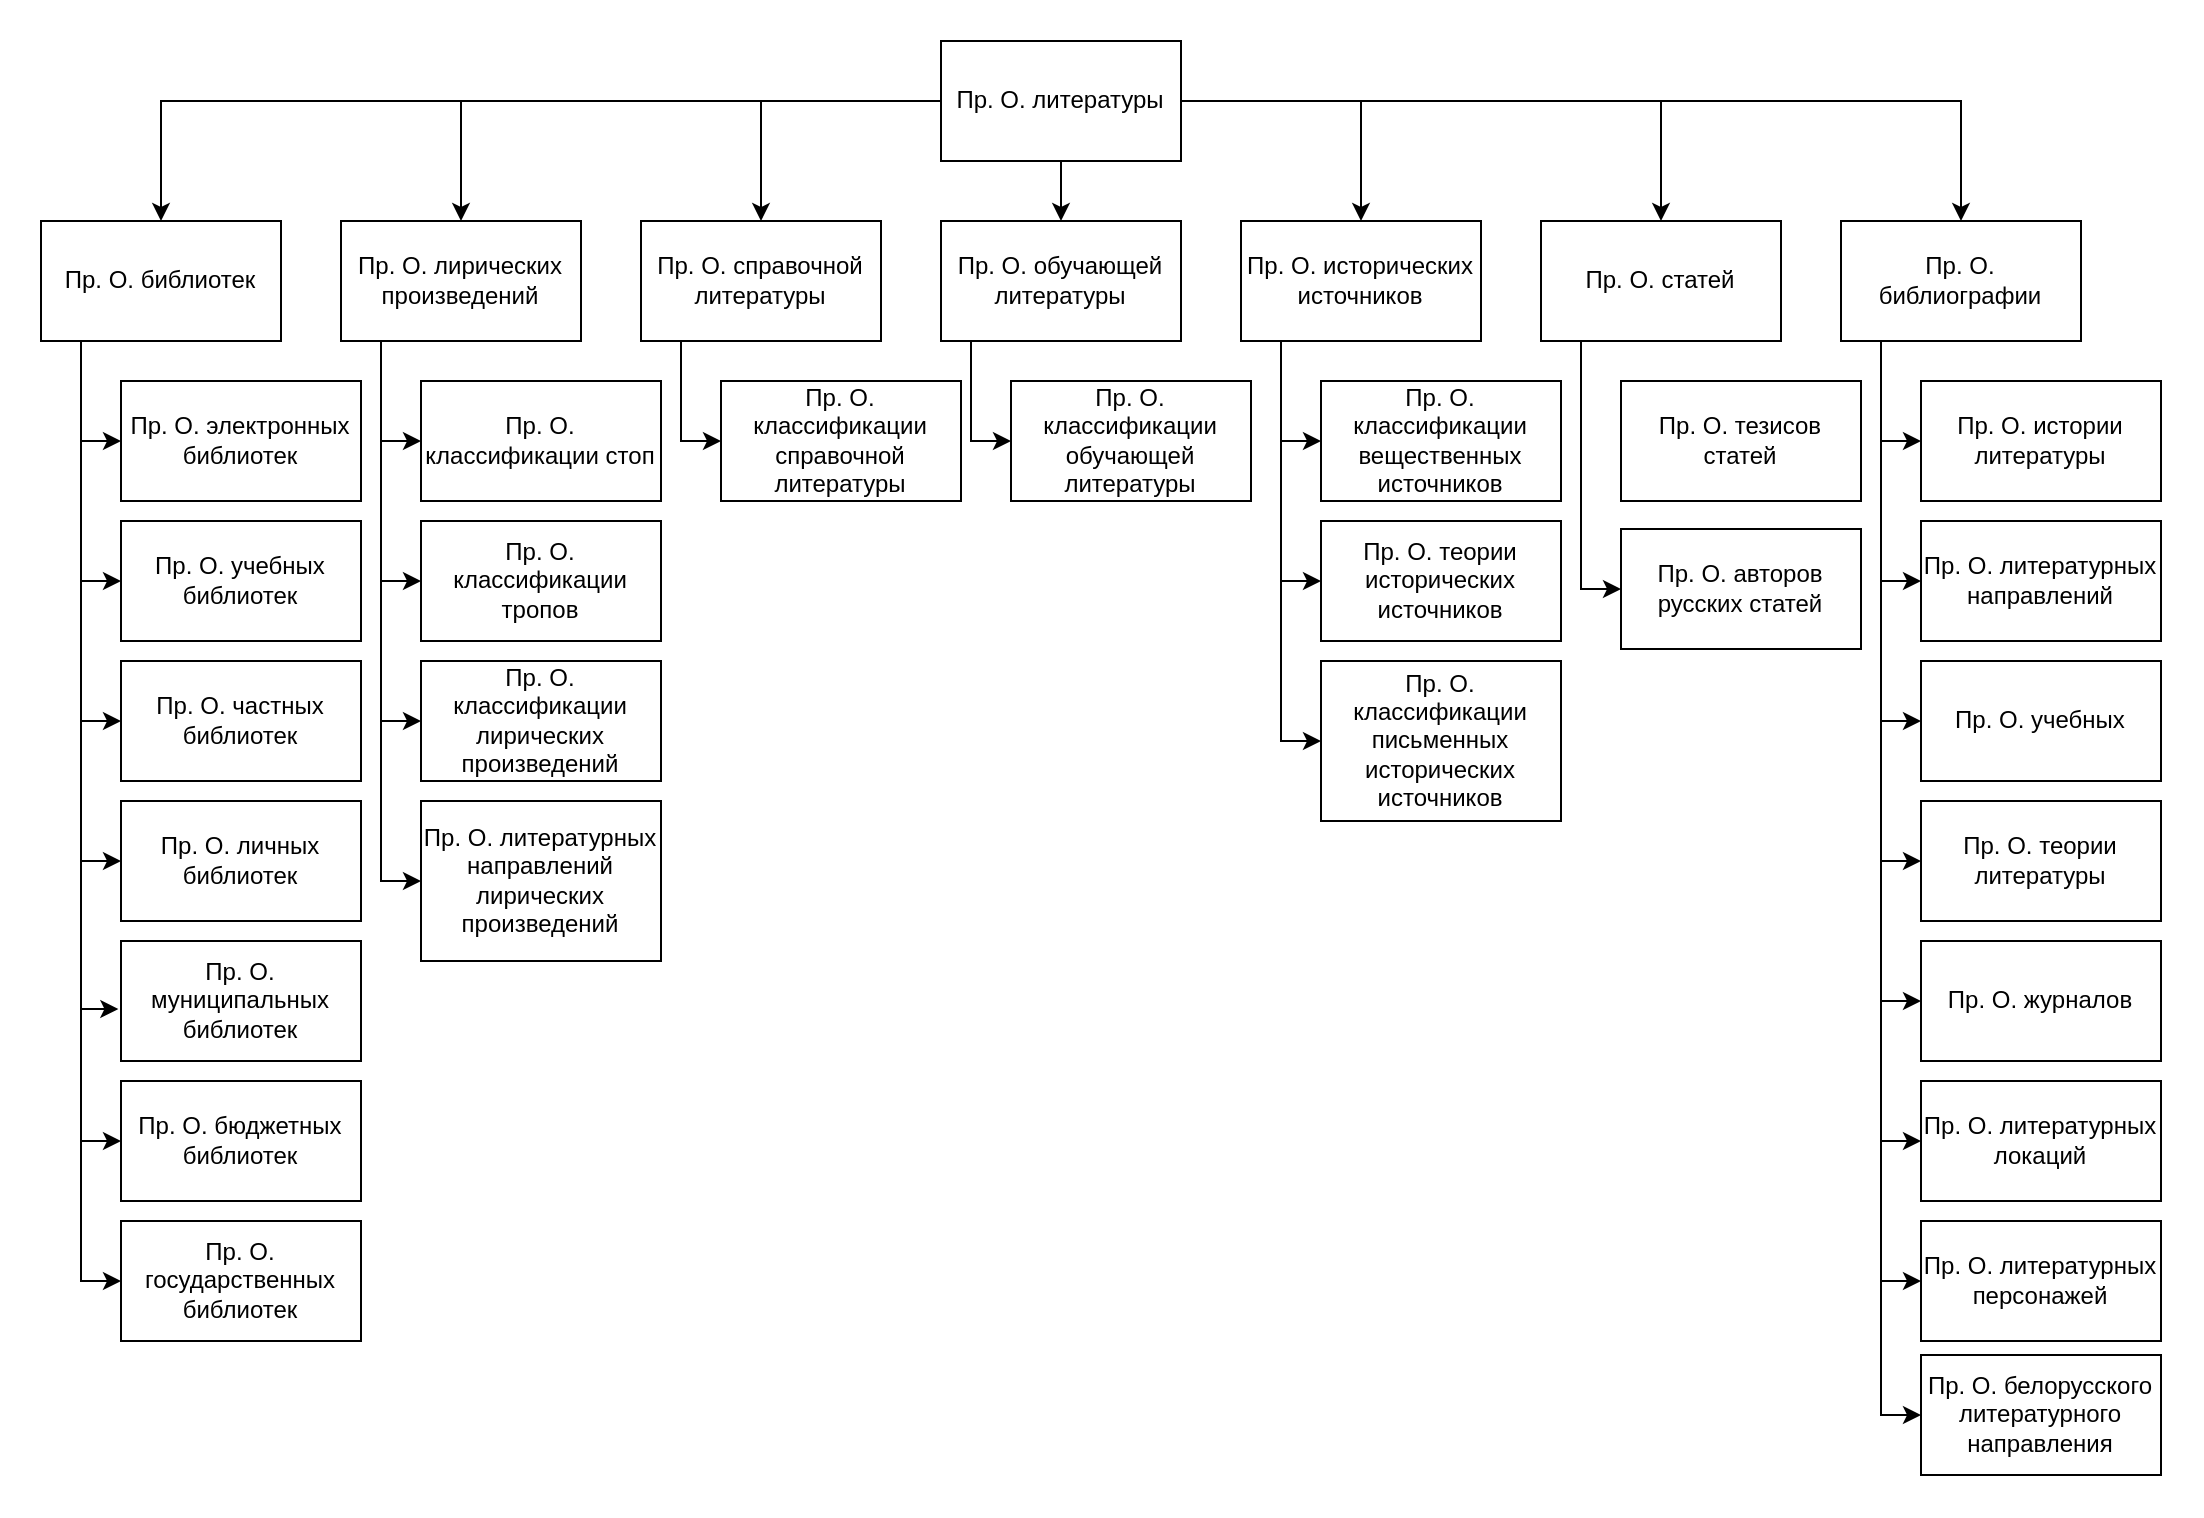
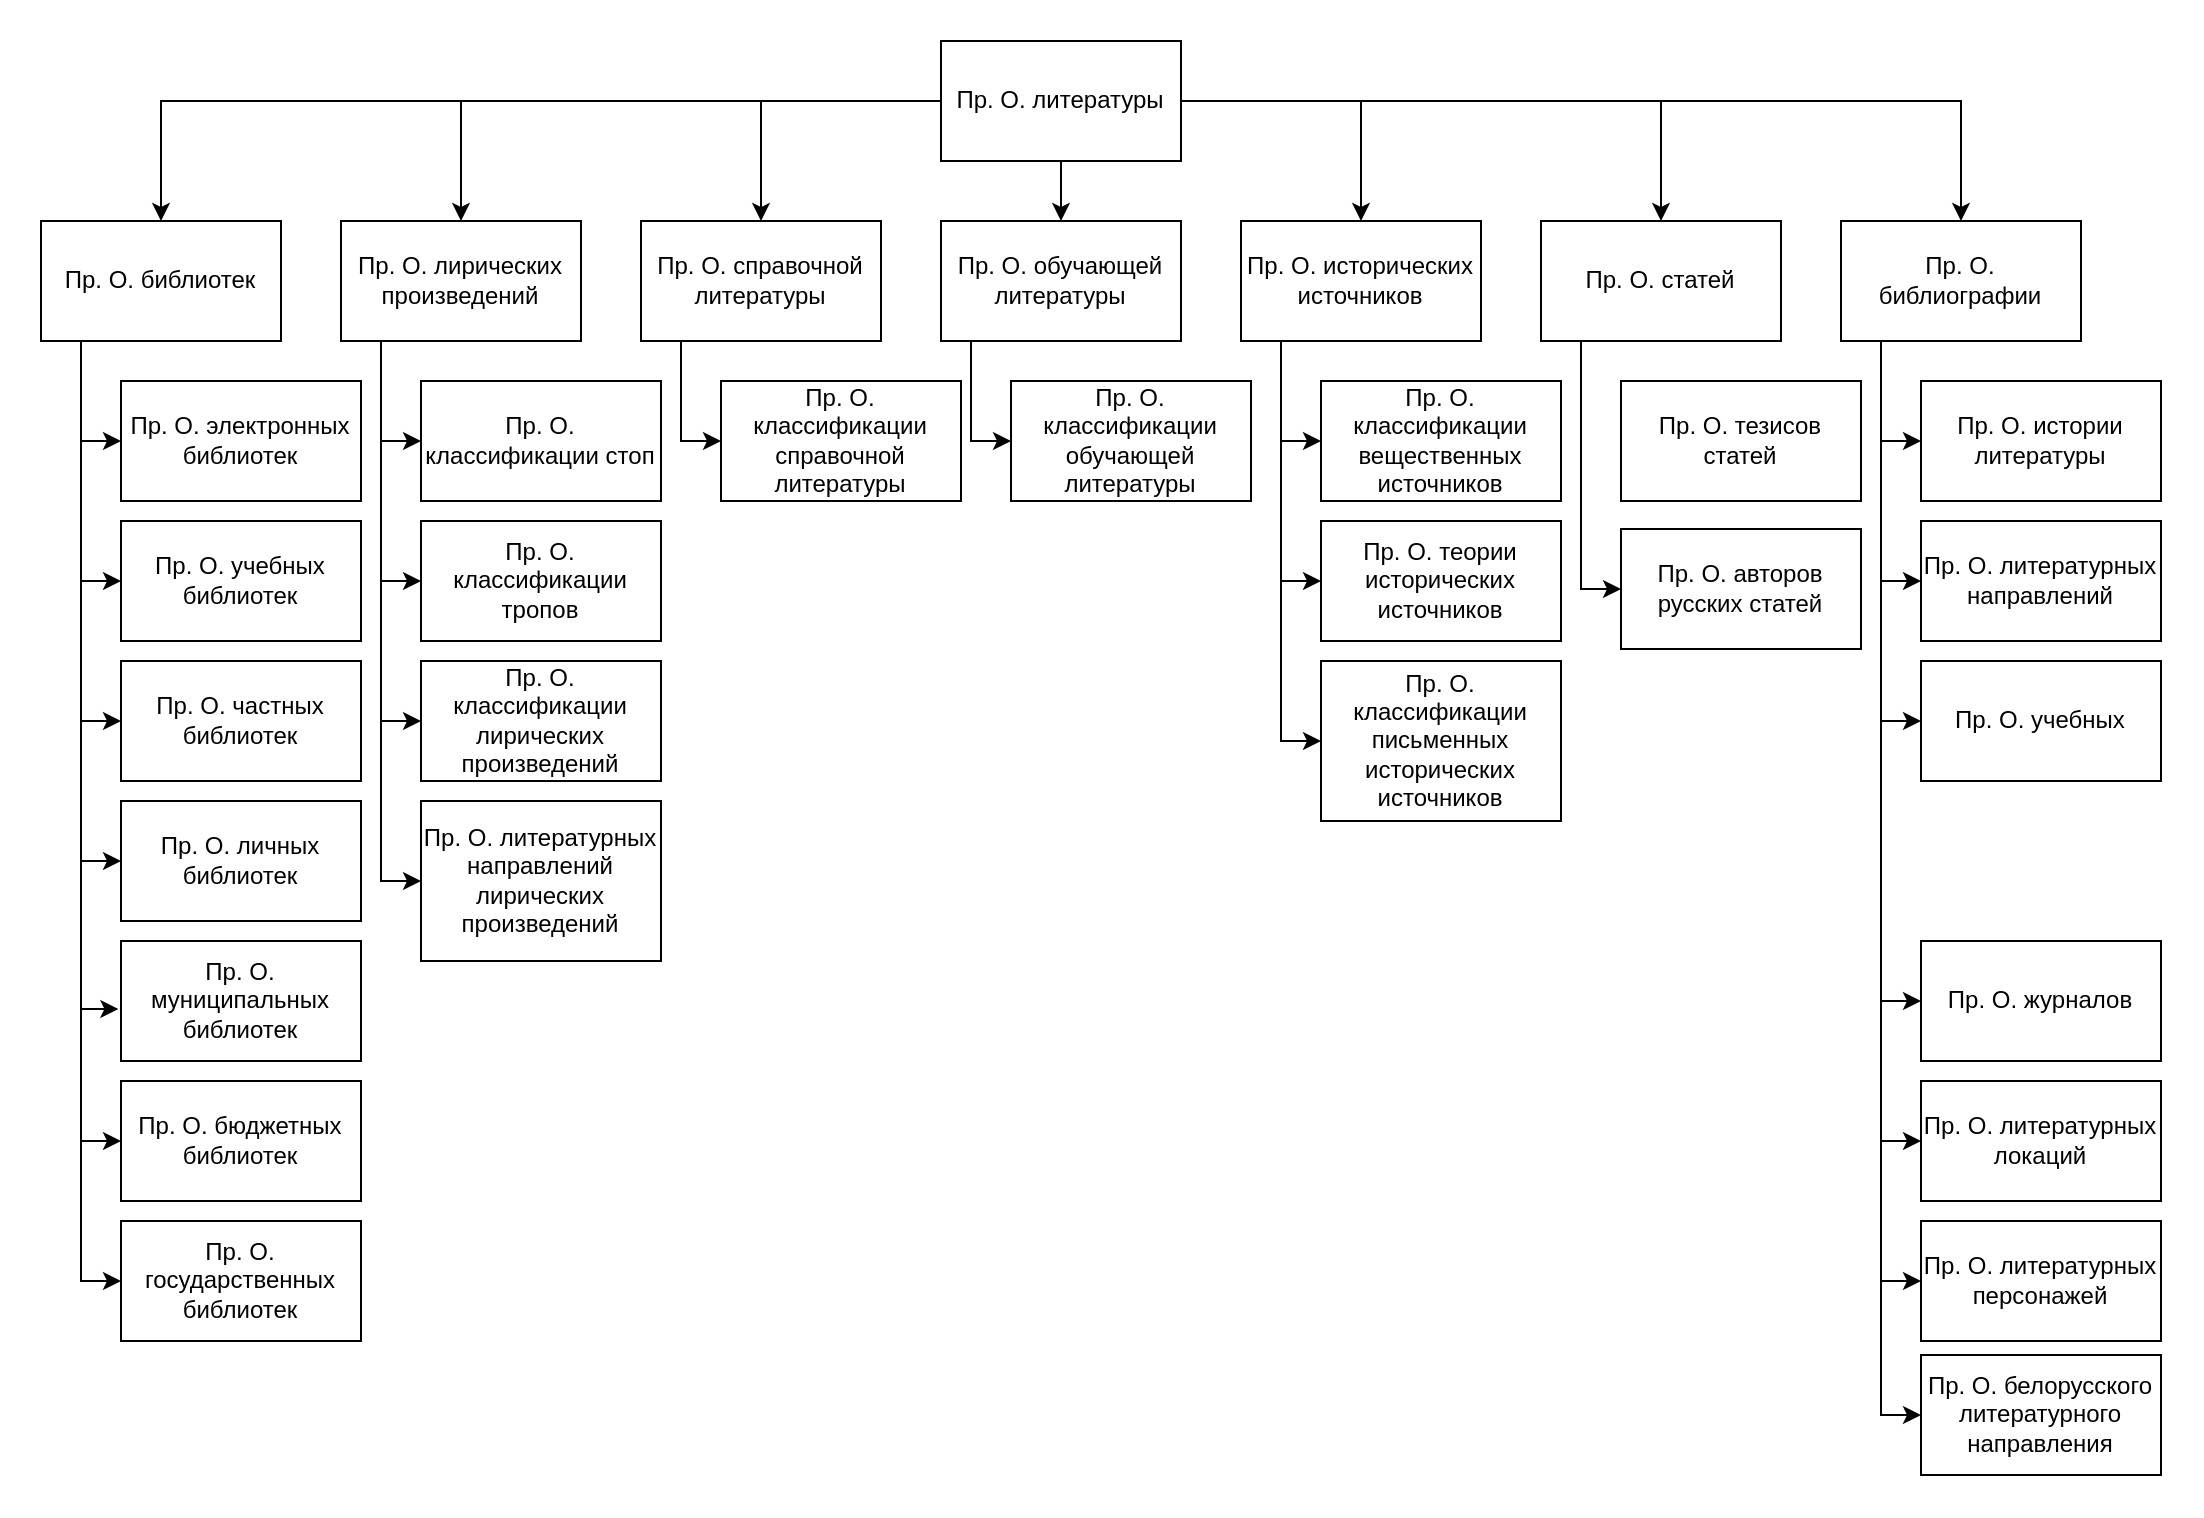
edge "Пр. О. библиографии" -> "Пр. О. теории литературы": removed
node "Пр. О. теории литературы": removed
